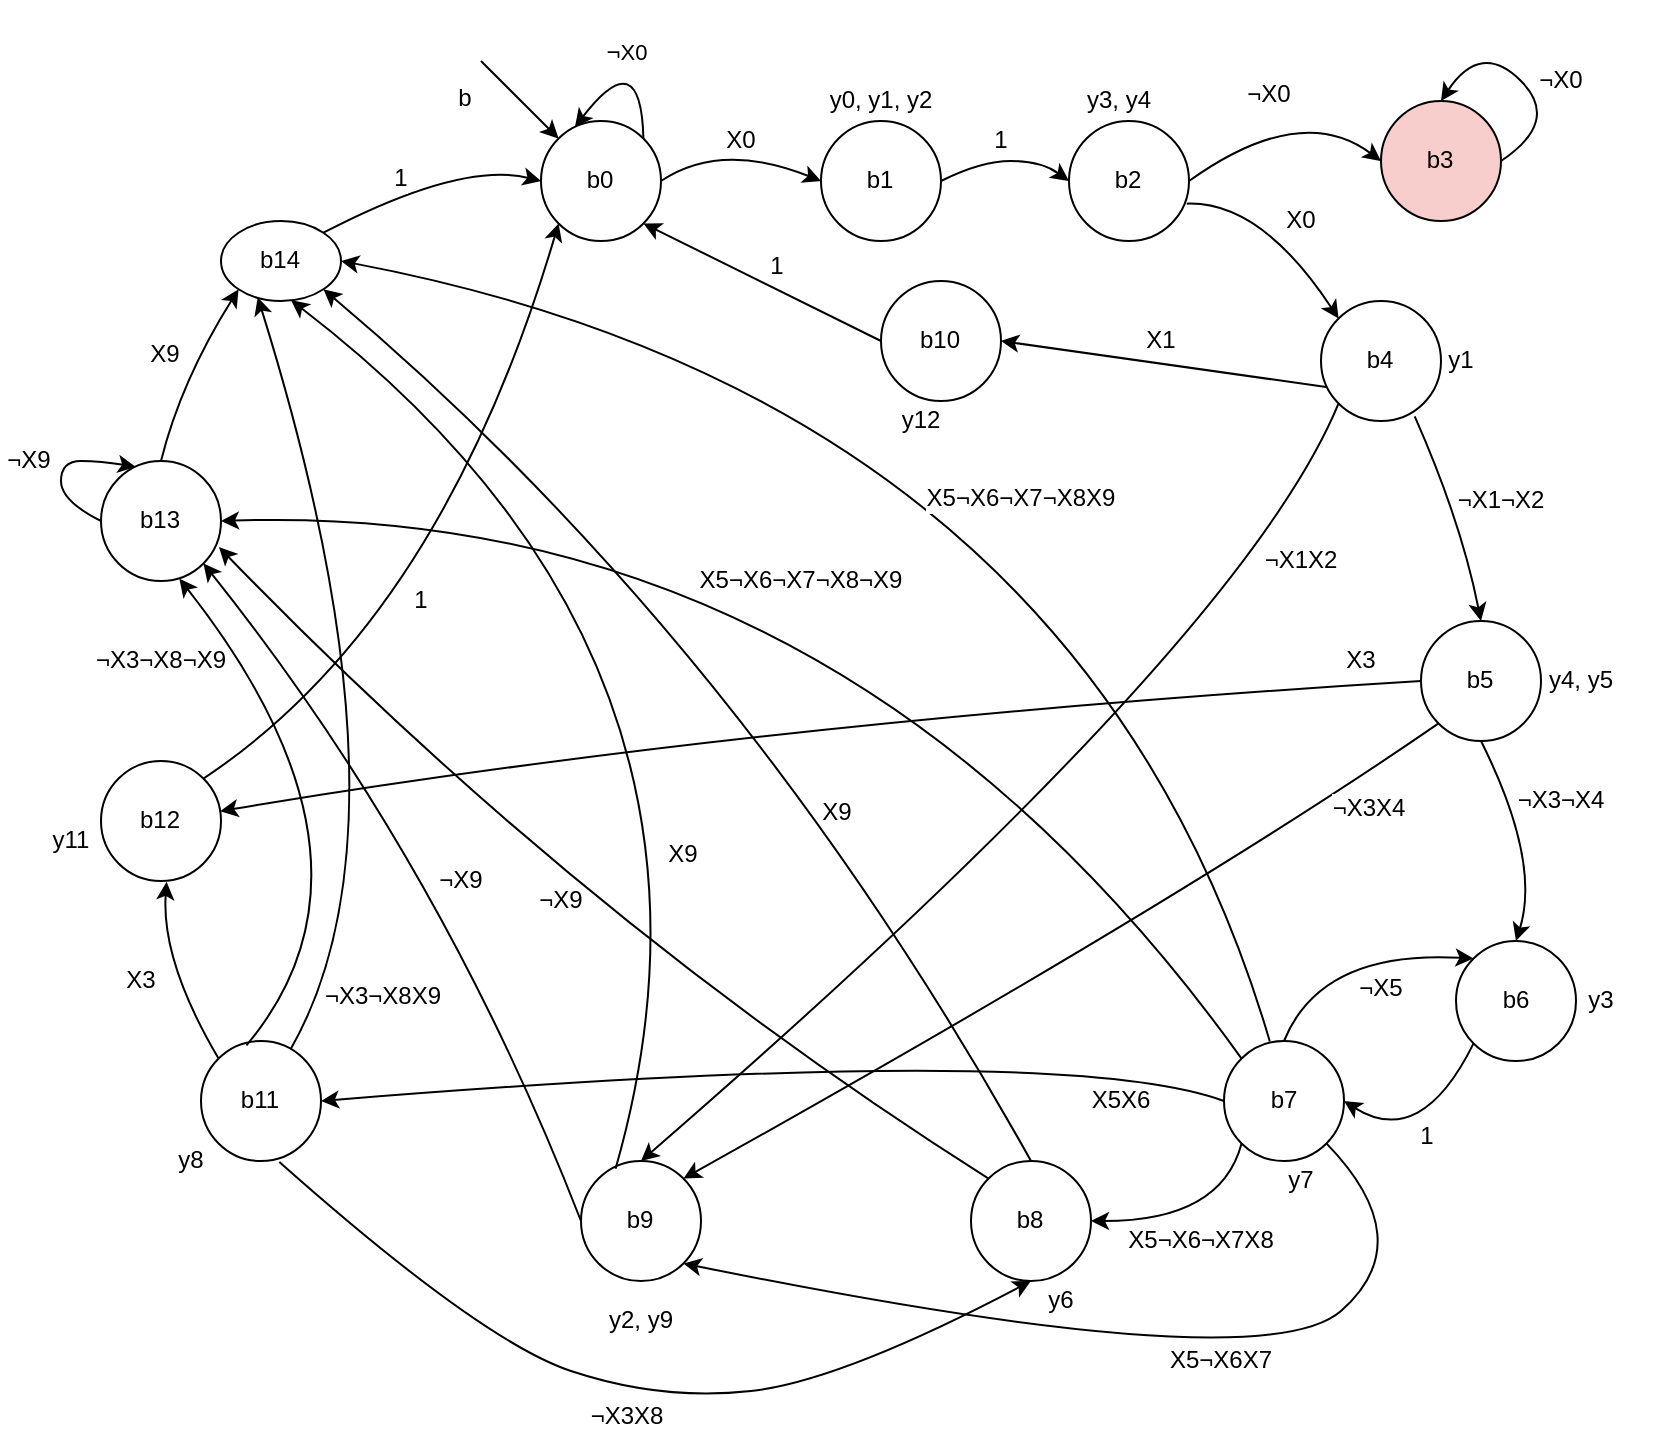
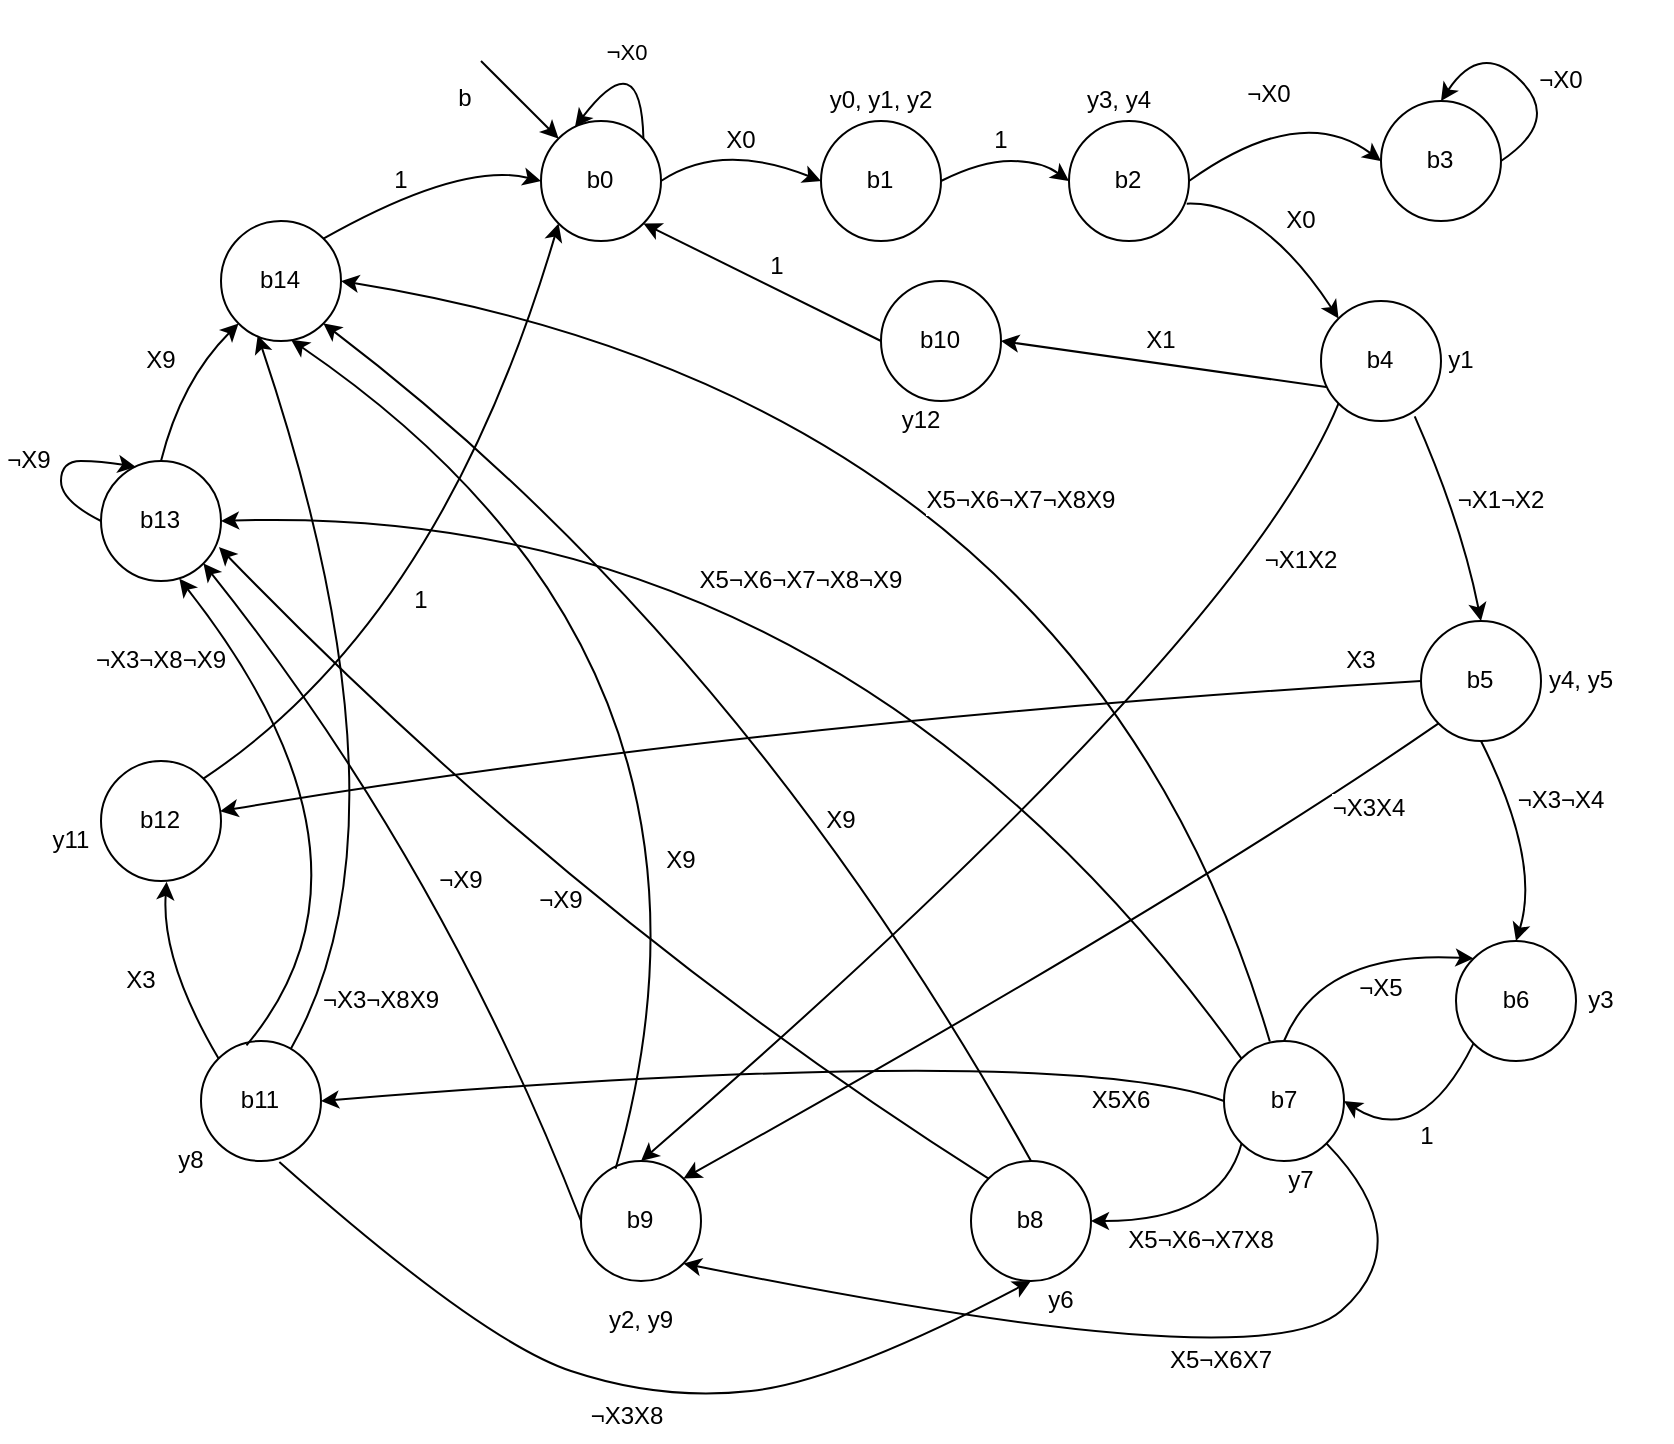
node "b3": fillcolor #f8cecc -> #ffffff
node "b14": size 120x80 -> 120x120
